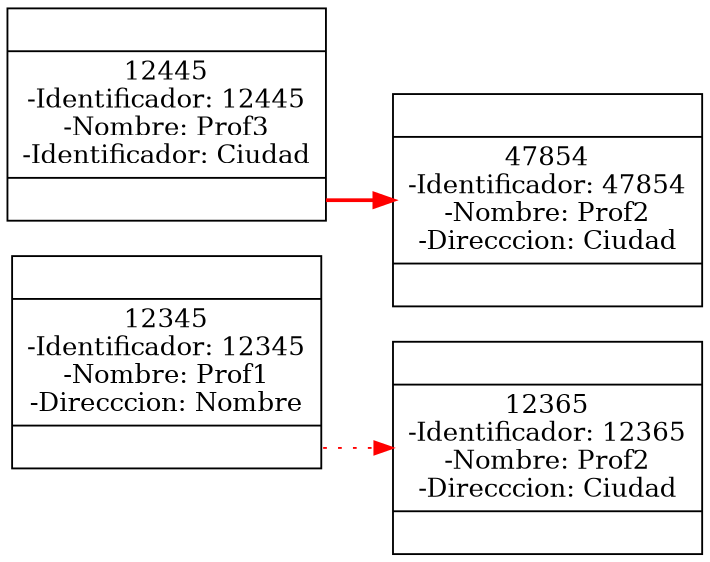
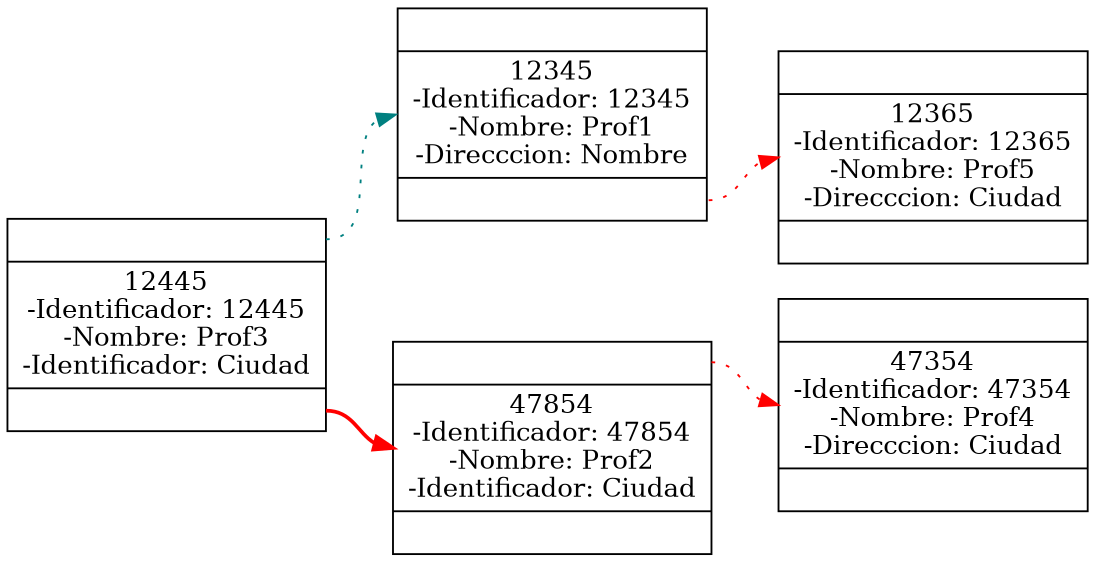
edge "12445" -> "12345": added
node "47854": text "-Direcccion: Ciudad" -> "-Identificador: Ciudad"
node "47354": added
node "12365": text "-Nombre: Prof2" -> "-Nombre: Prof5"
